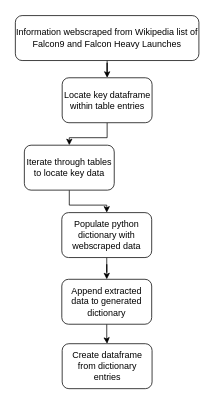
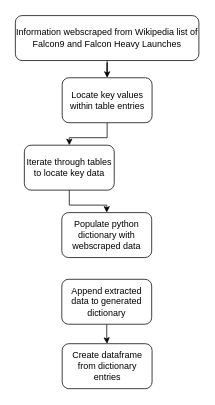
node "Locate key dataframe within table entries": label "Locate key dataframe within table entries" -> "Locate key values within table entries"
edge "Populate python dictionary with webscraped data" -> "Append extracted data to generated dictionary": removed
